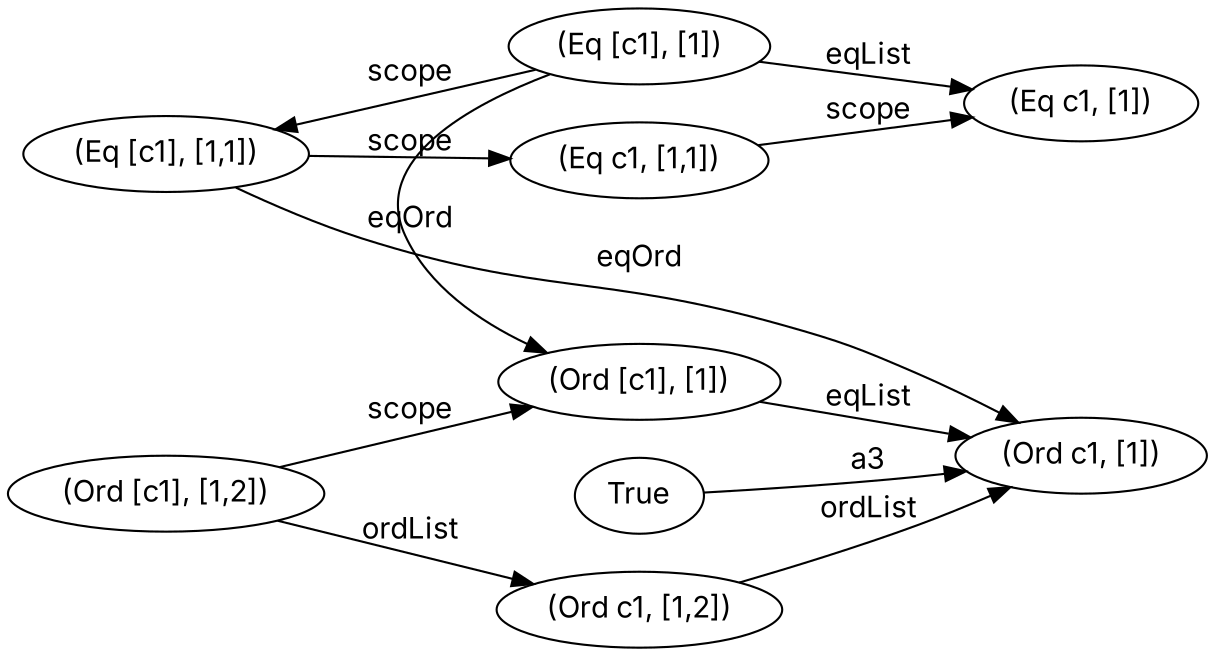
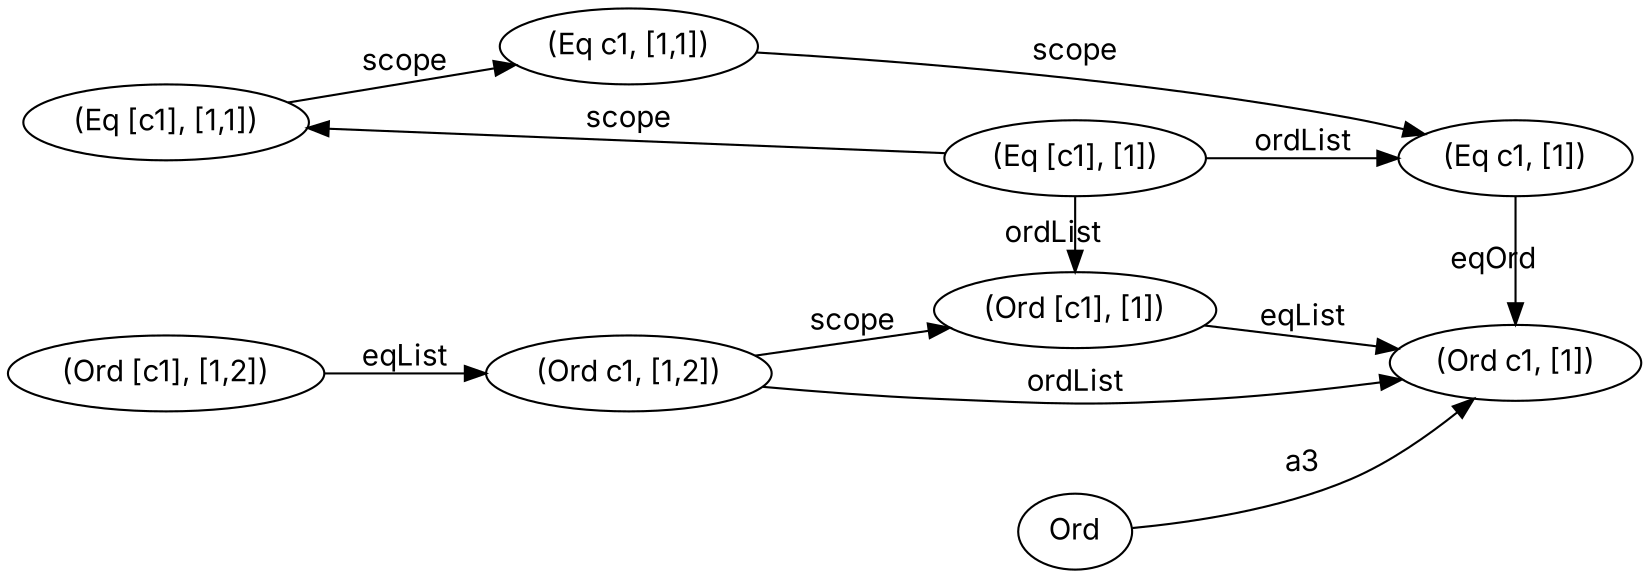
edge "(Eq [c1], [1])" -> "(Eq c1, [1])": label "eqList" -> "ordList"
edge "(Eq [c1], [1])" -> "(Ord [c1], [1])": label "eqOrd" -> "ordList"
edge "(Eq [c1], [1,1])" -> "(Ord c1, [1])": now "(Eq c1, [1])" -> "(Ord c1, [1])"
edge "(Ord [c1], [1,2])" -> "(Ord [c1], [1])": now "(Ord c1, [1,2])" -> "(Ord [c1], [1])"
node "True": label "True" -> "Ord"
edge "(Ord [c1], [1,2])" -> "(Ord c1, [1,2])": label "ordList" -> "eqList"
